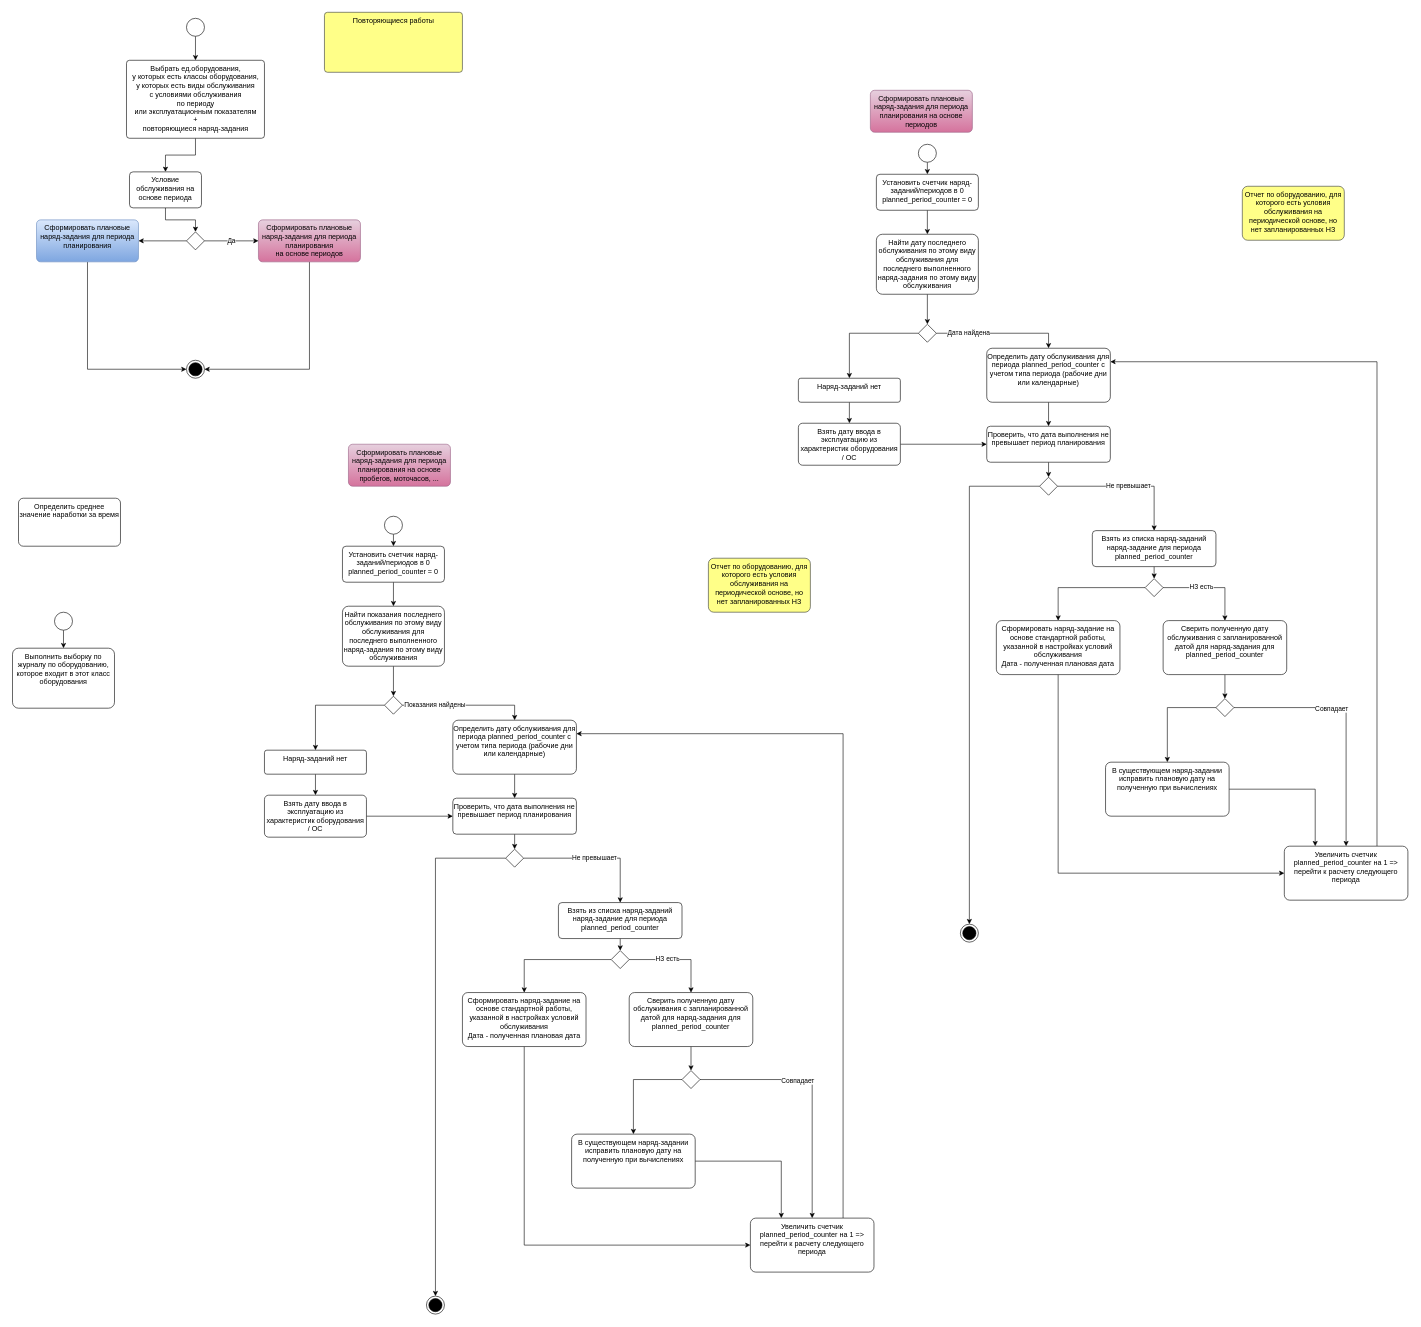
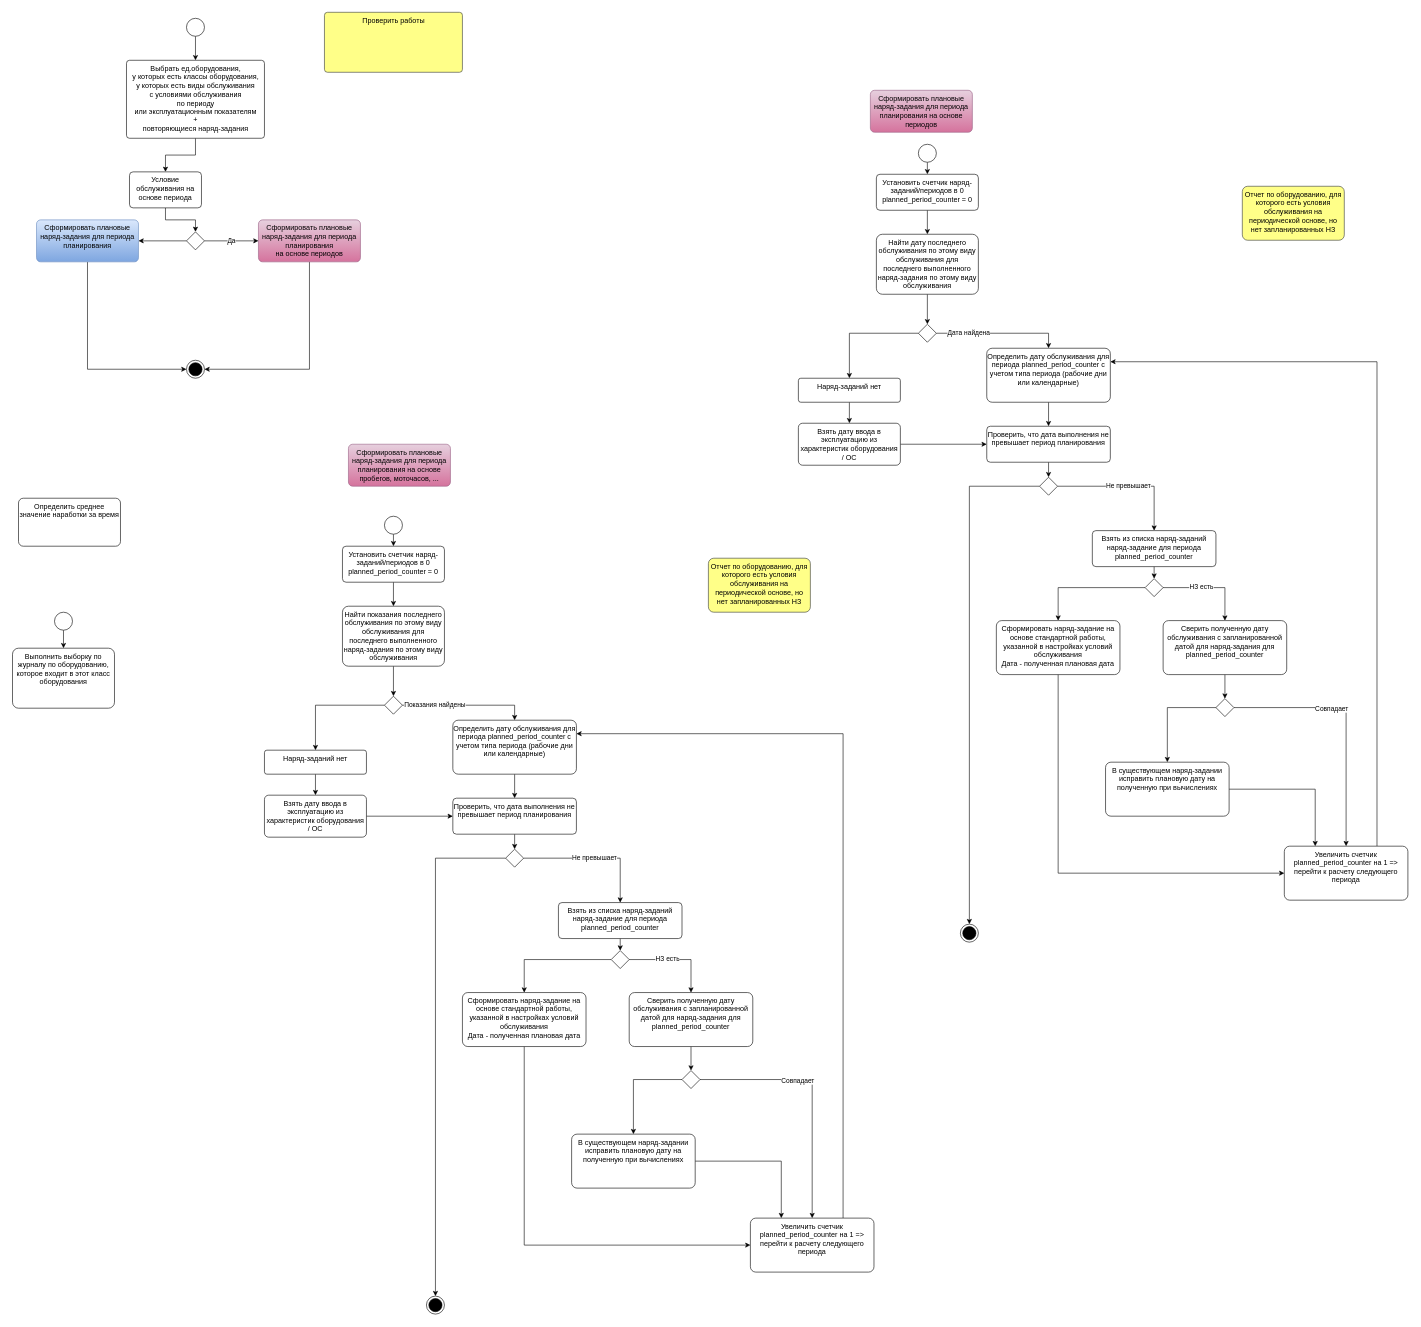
node "Повторяющиеся работы": label "Повторяющиеся работы" -> "Проверить работы"
